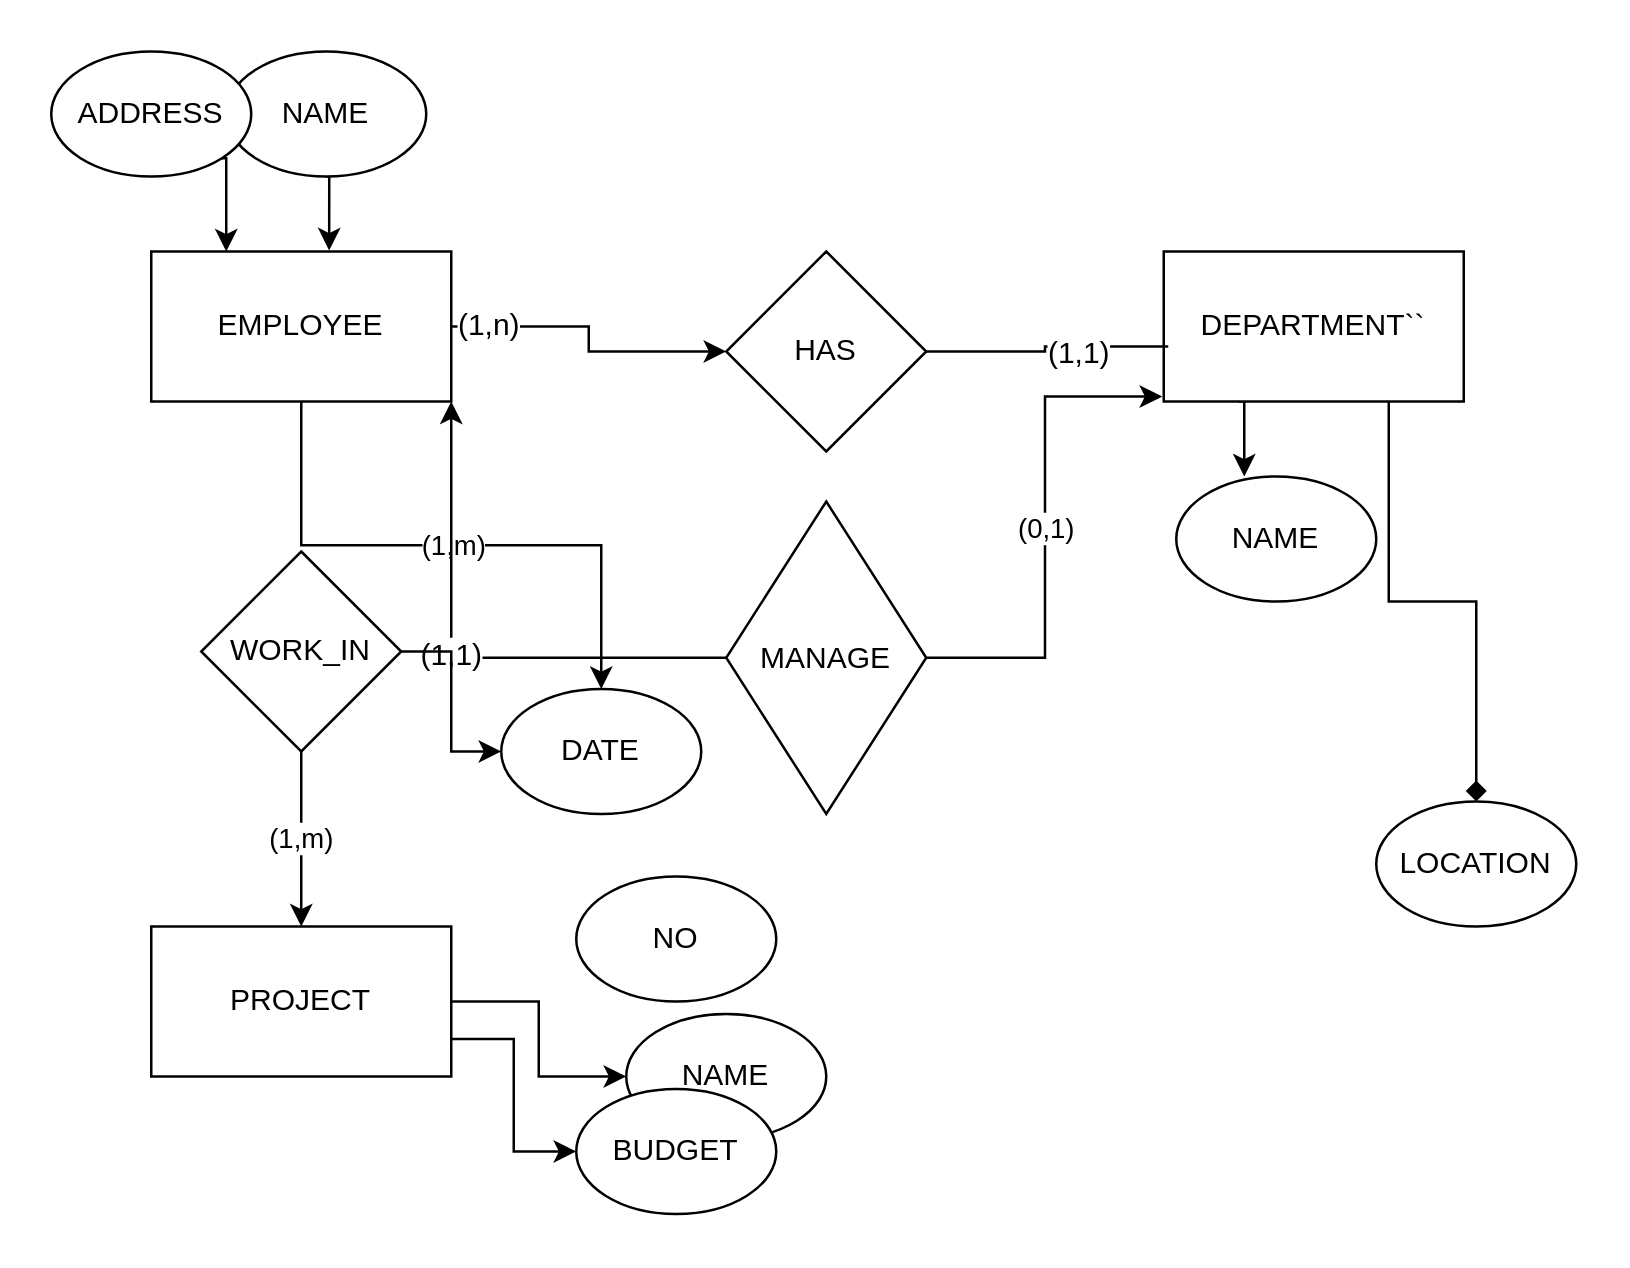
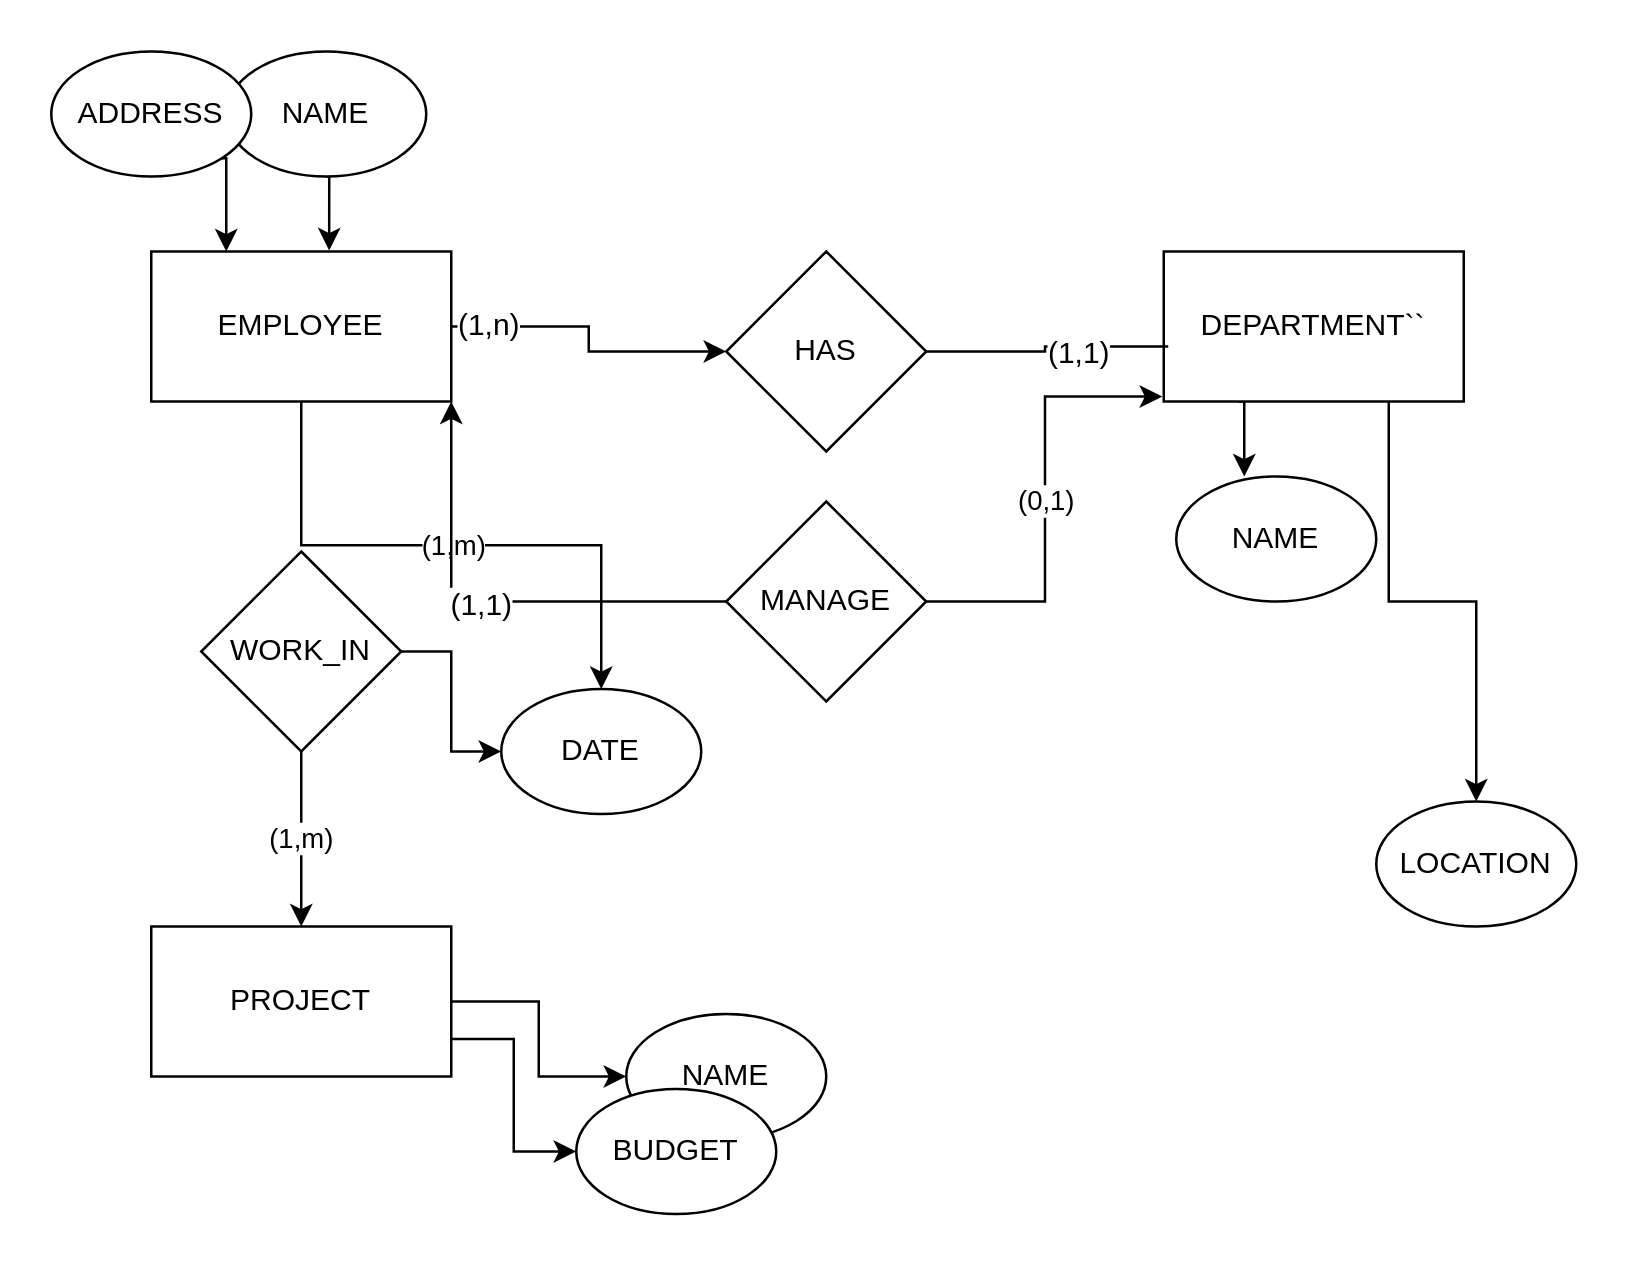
node "MANAGE": size 200x313 -> 200x200
edge "DEPARTMENT``" -> "LOCATION": arrowhead diamond -> classic
node "NO": removed
